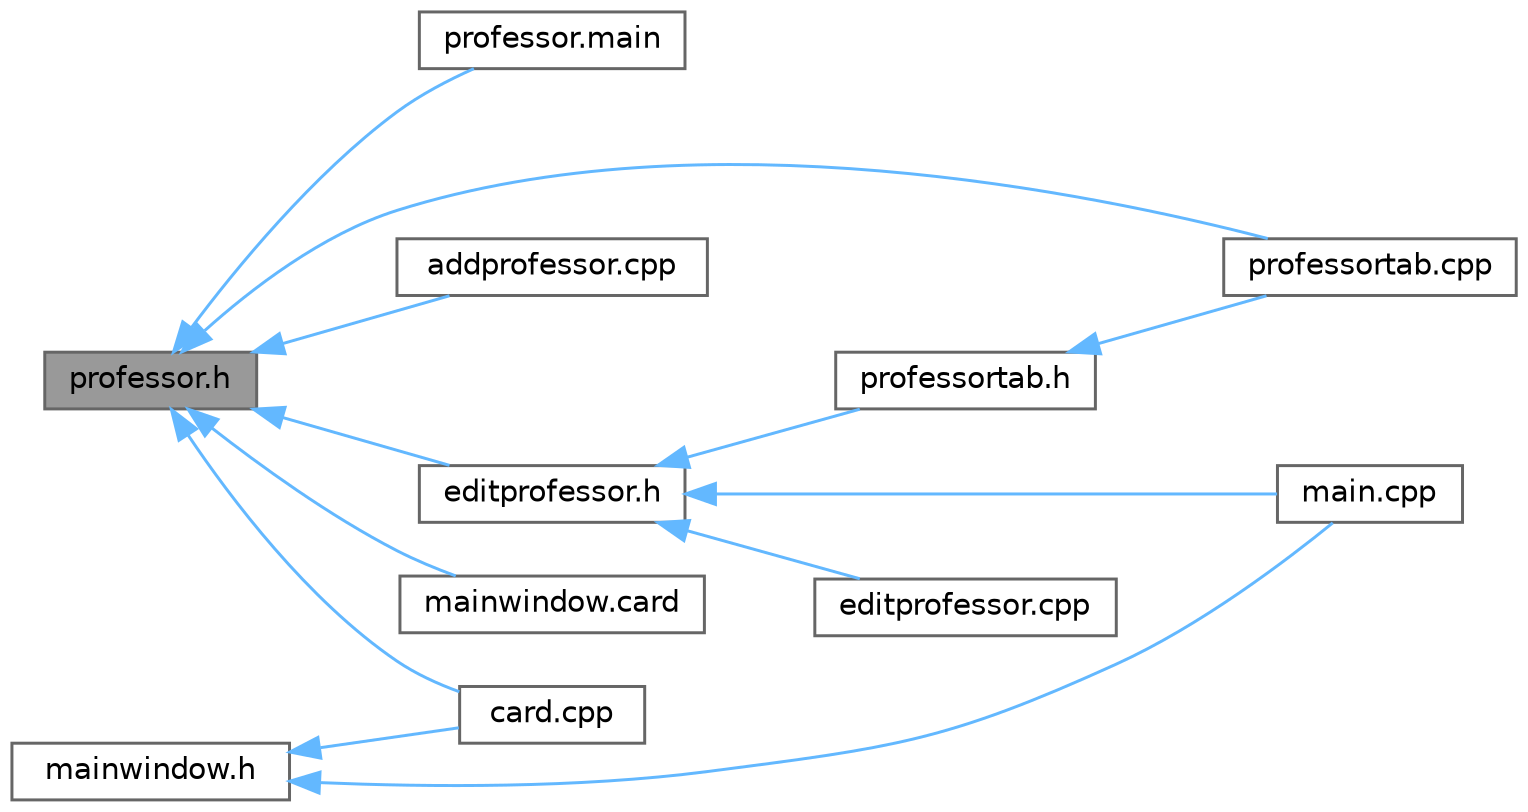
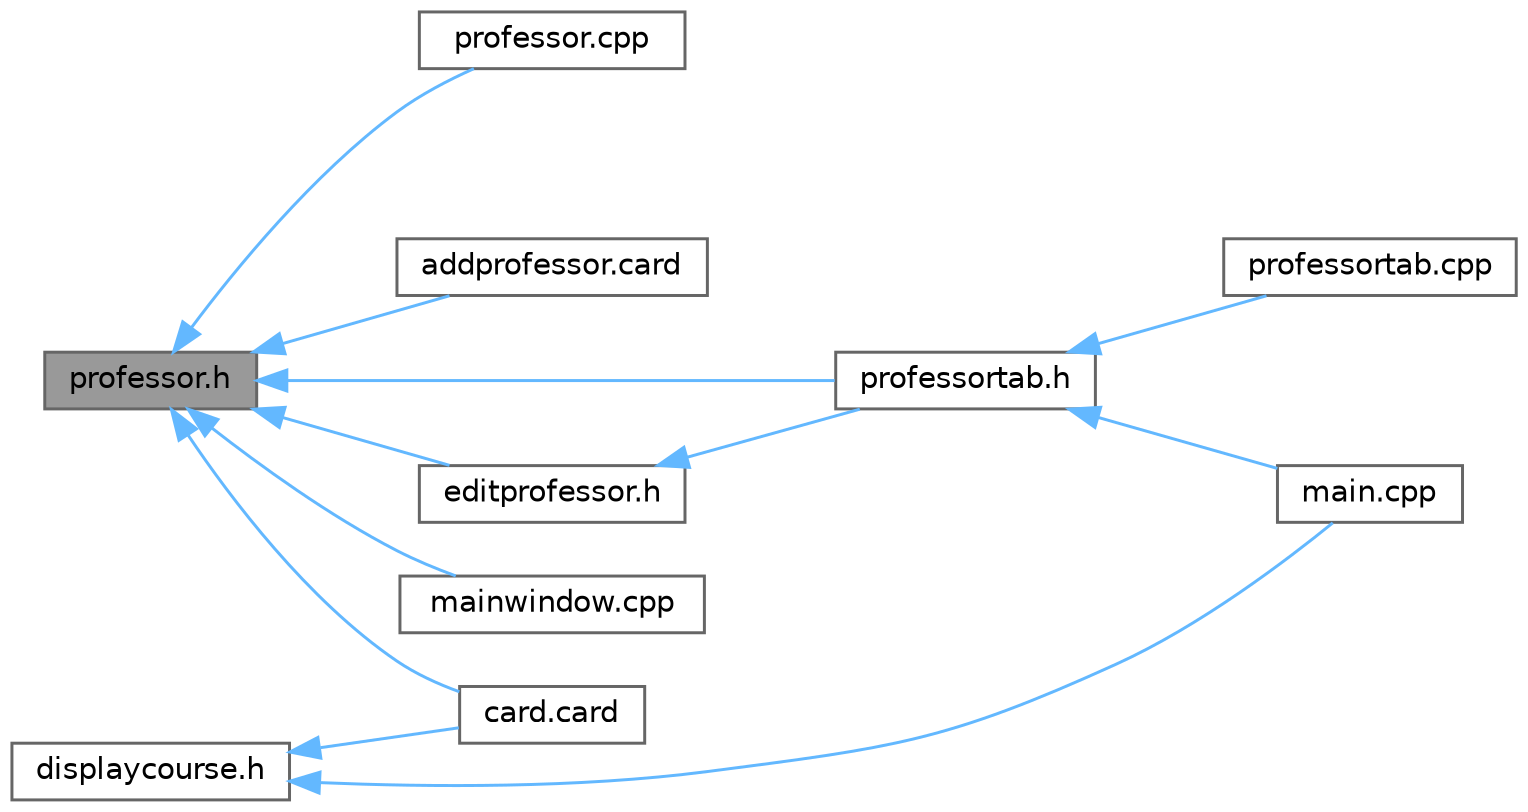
node "professor.main": label "professor.main" -> "professor.cpp"
edge "professortab.cpp" -> "professor.h": now "professortab.h" -> "professor.h"
node "addprofessor.cpp": label "addprofessor.cpp" -> "addprofessor.card"
edge "main.cpp" -> "editprofessor.h": now "main.cpp" -> "professortab.h"
node "mainwindow.card": label "mainwindow.card" -> "mainwindow.cpp"
node "editprofessor.cpp": removed
node "card.cpp": label "card.cpp" -> "card.card"
node "mainwindow.h": label "mainwindow.h" -> "displaycourse.h"
